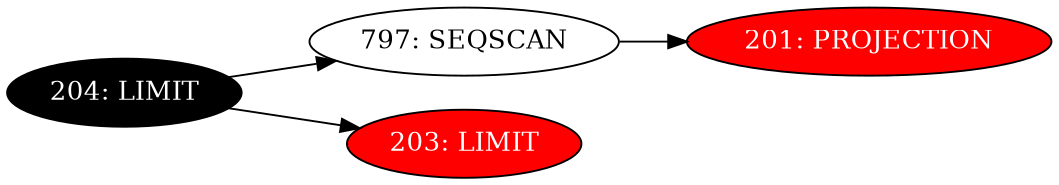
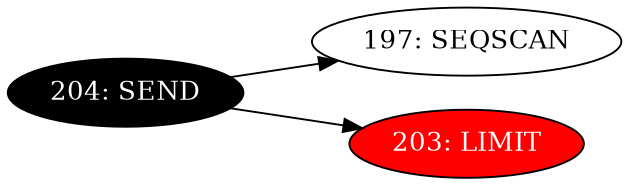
node "797: SEQSCAN": label "797: SEQSCAN" -> "197: SEQSCAN"
node "201: PROJECTION": removed
node "204: LIMIT": label "204: LIMIT" -> "204: SEND"
